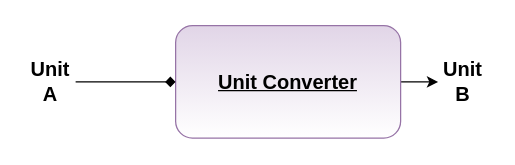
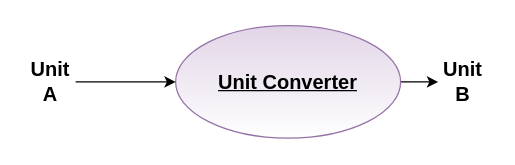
edge "Unit A" -> "Unit Converter": arrowhead diamond -> classic
node "Unit Converter": shape rounded rectangle -> ellipse
